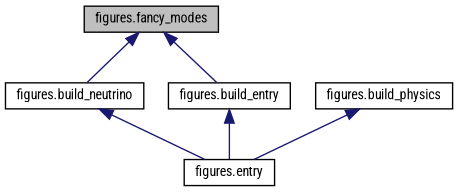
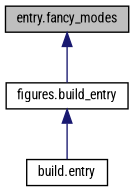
node "figures.fancy_modes": label "figures.fancy_modes" -> "entry.fancy_modes"
node "figures.build_neutrino": removed
node "figures.build_physics": removed
node "figures.entry": label "figures.entry" -> "build.entry"
